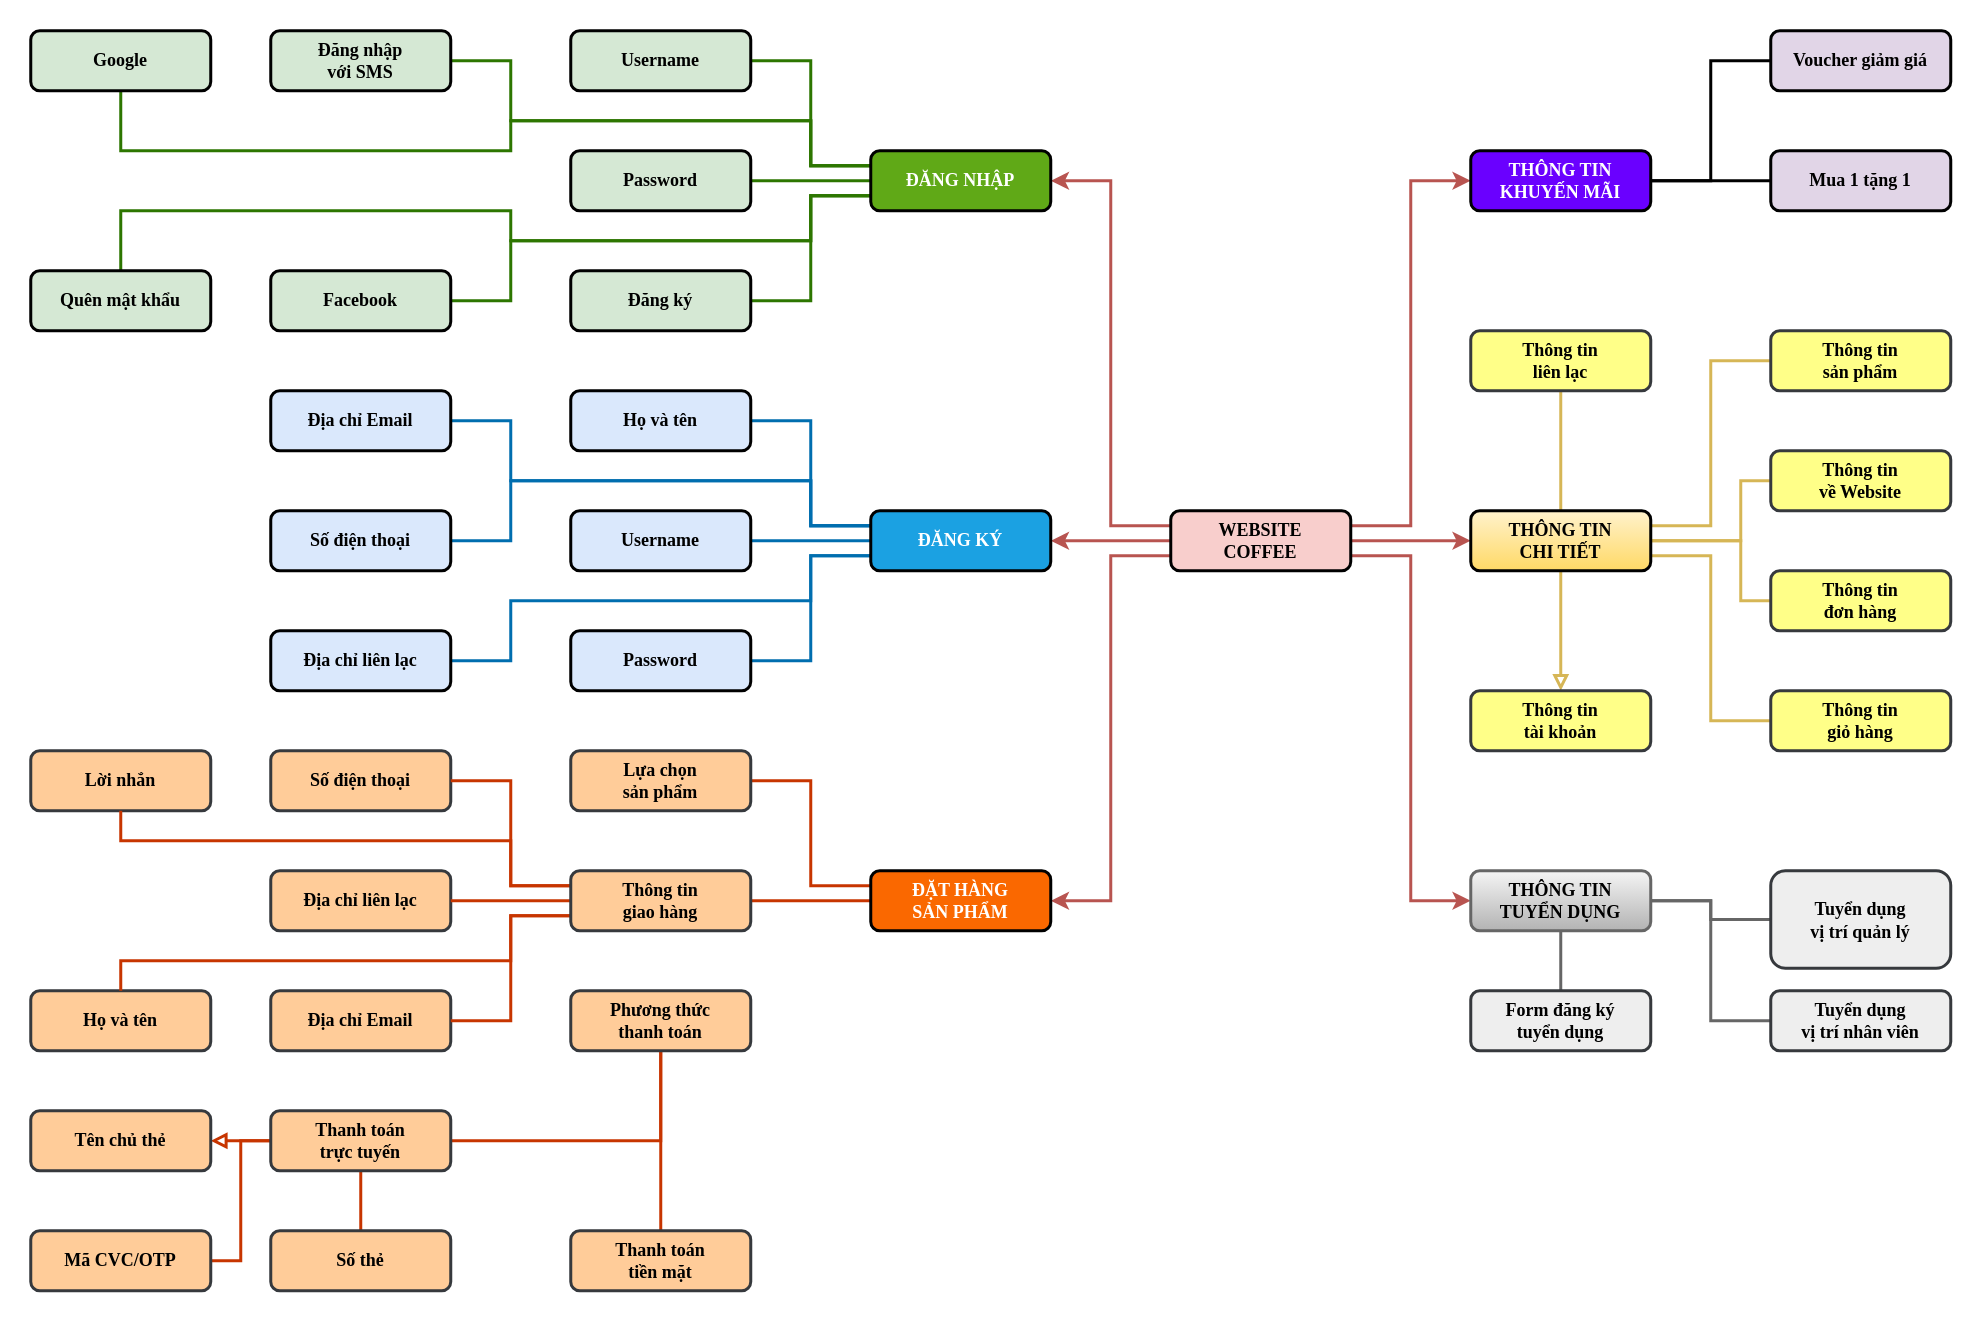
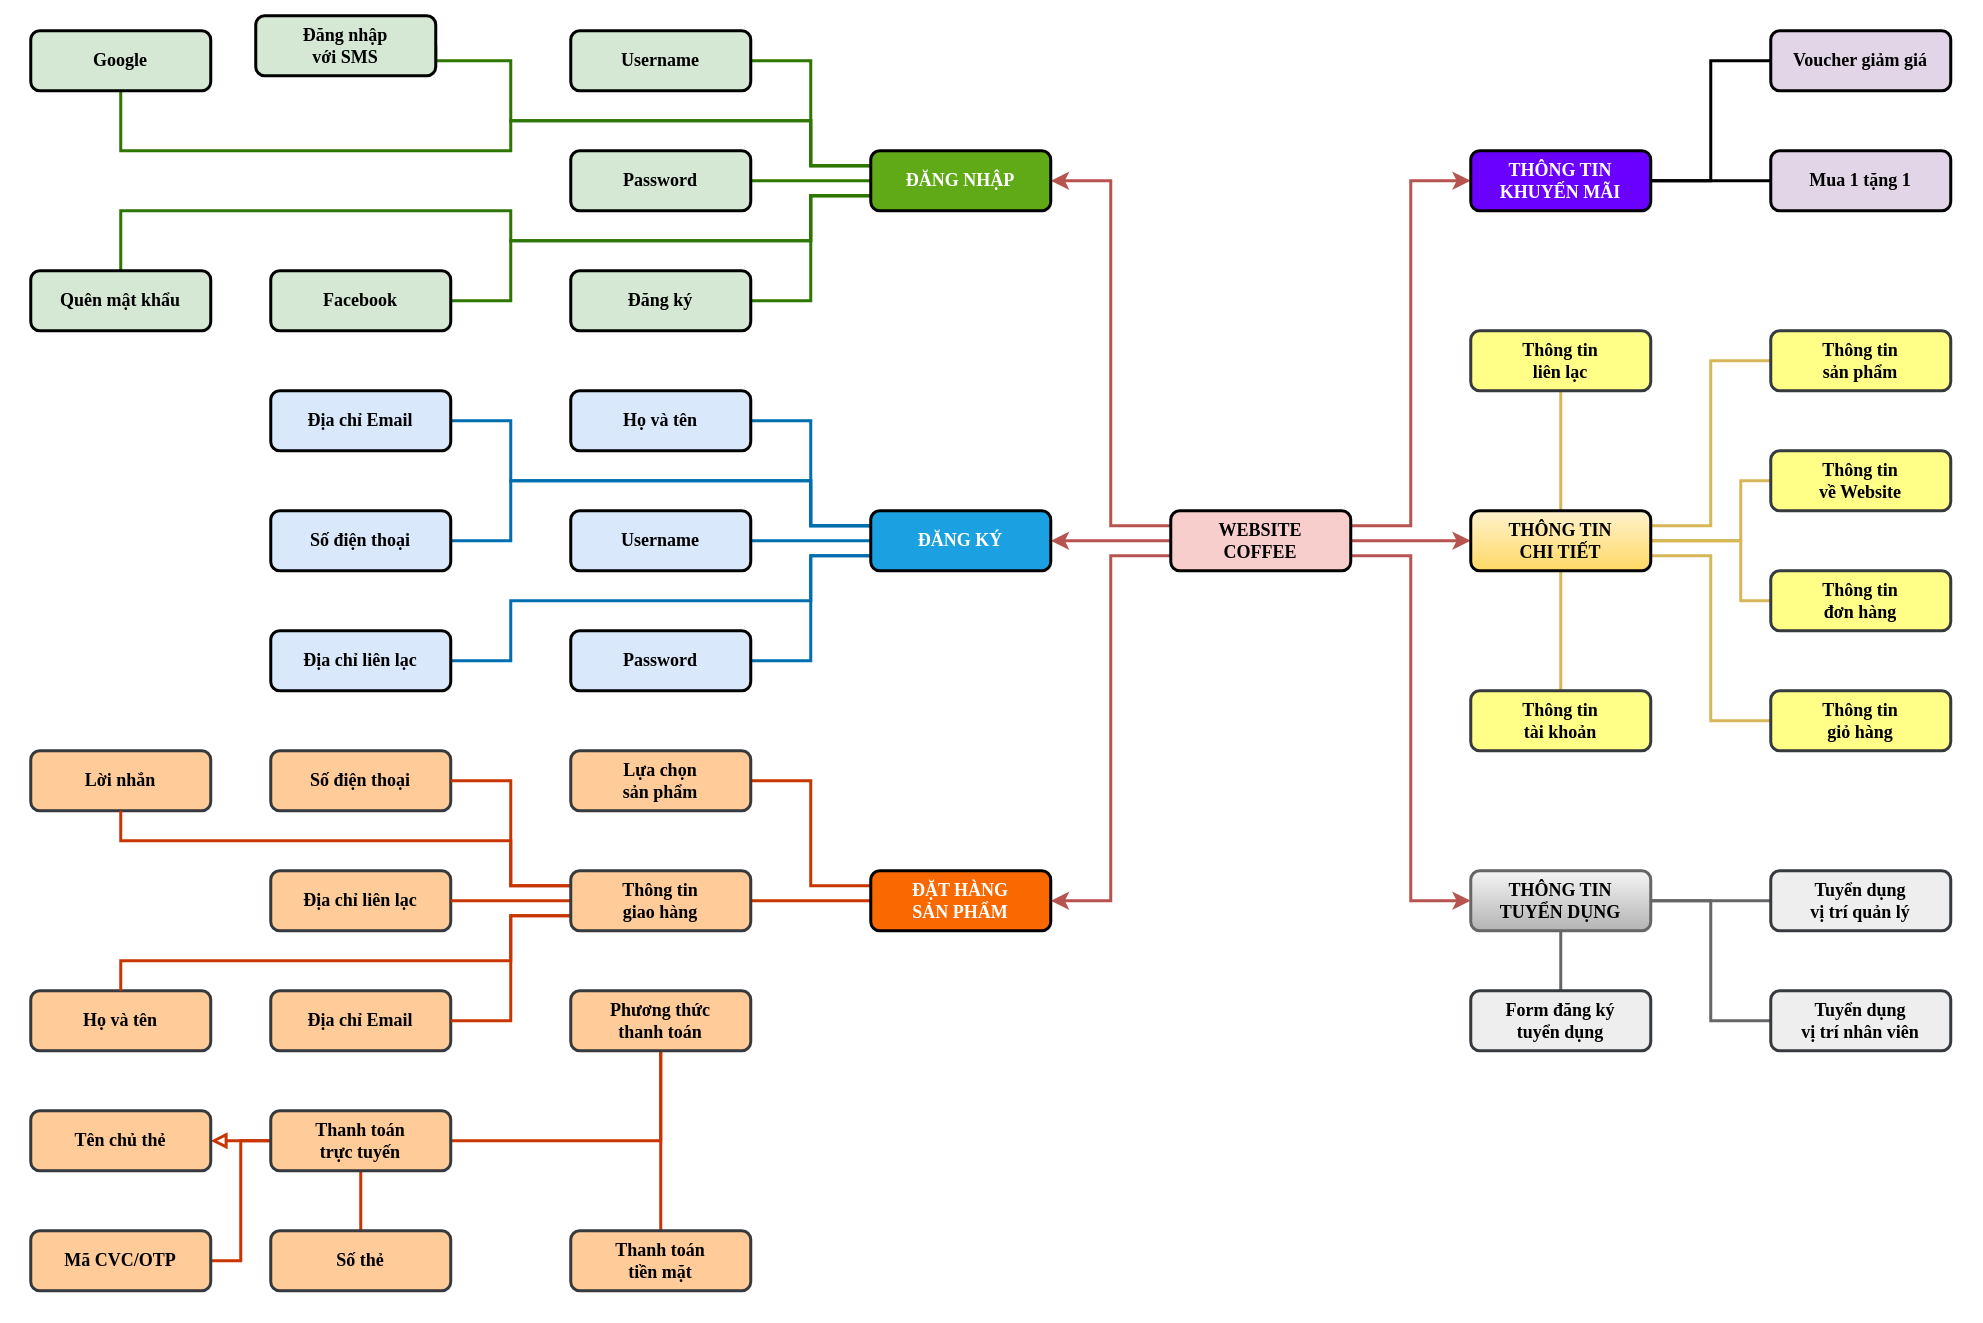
node "Đăng nhập với SMS": moved (361, 61) -> (346, 46)
edge "THÔNG TIN CHI TIẾT" -> "Thông tin tài khoản": arrowhead block -> none
node "Tuyển dụng vị trí quản lý": size 180x98 -> 180x60
